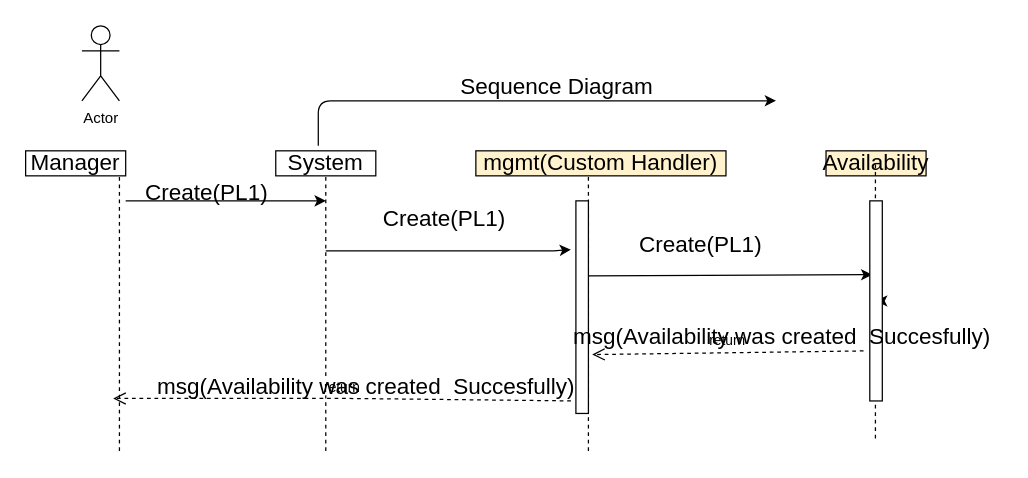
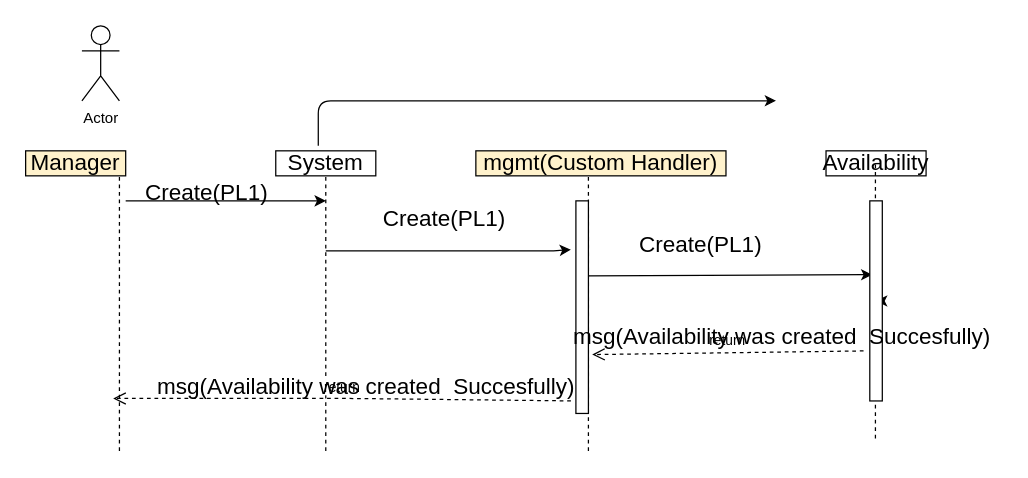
node "Sequence Diagram": removed
node "Manager": fillcolor #ffffff -> #fff2cc
node "Availability": fillcolor #fff2cc -> #ffffff
